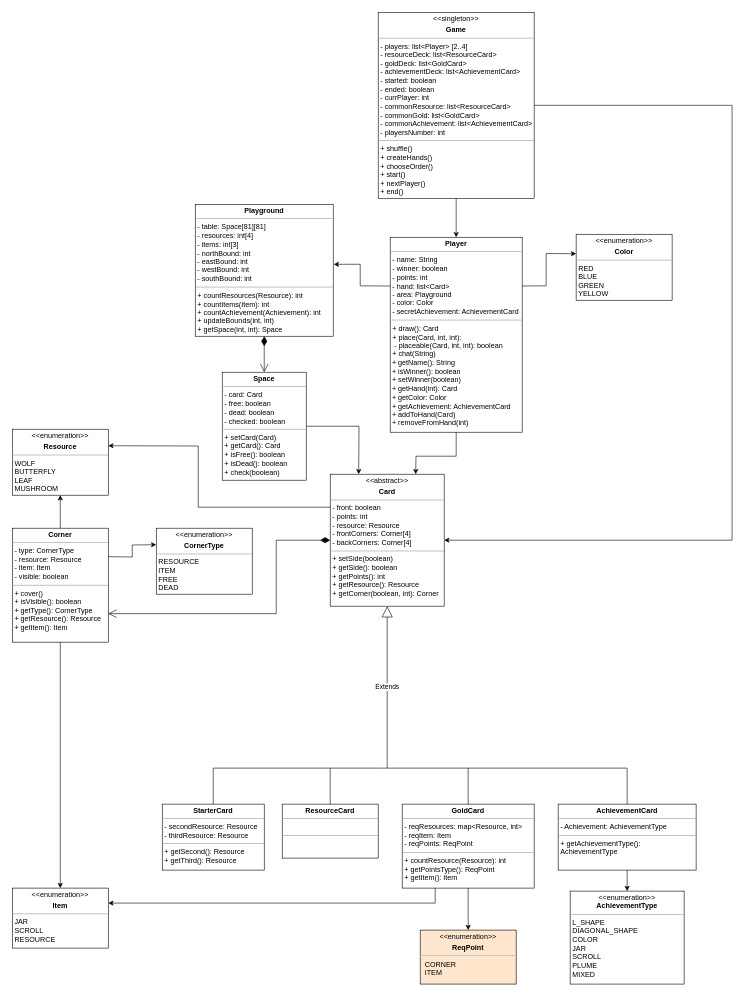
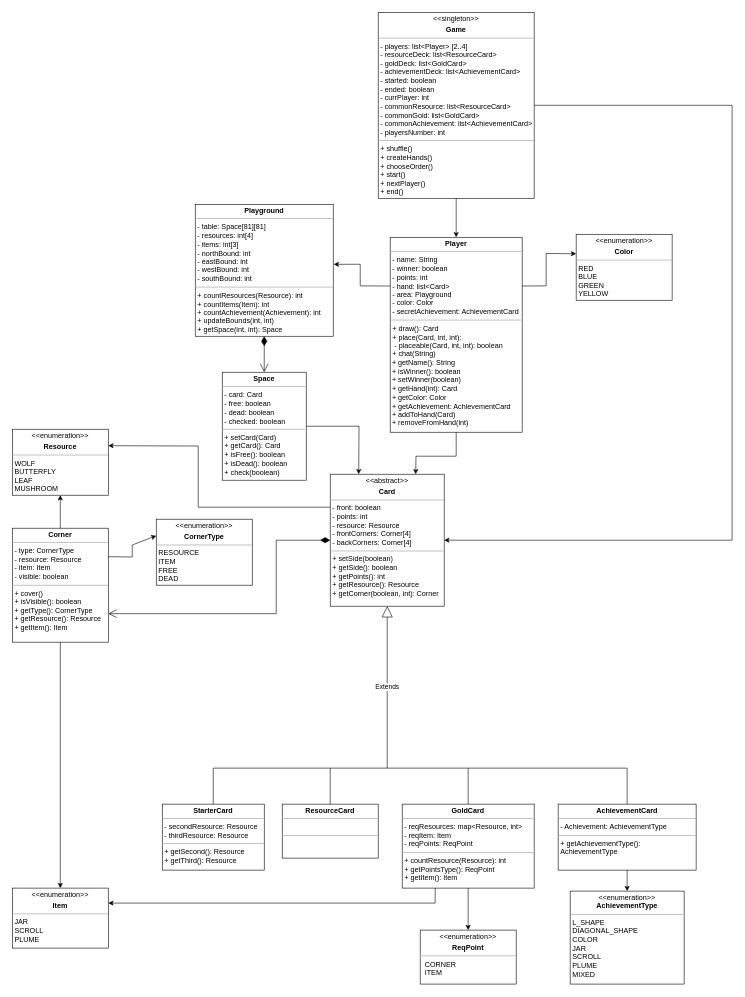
node "<<enumeration>> CornerType RESOURCE ITEM FREE DEAD": moved (204, 561) -> (204, 552)
node "<<enumeration>> Item JAR SCROLL RESOURCE": label "<<enumeration>> Item JAR SCROLL RESOURCE" -> "<<enumeration>> Item JAR SCROLL PLUME"
node "<<enumeration>> ReqPoint CORNER ITEM": fillcolor #ffe6cc -> #ffffff
